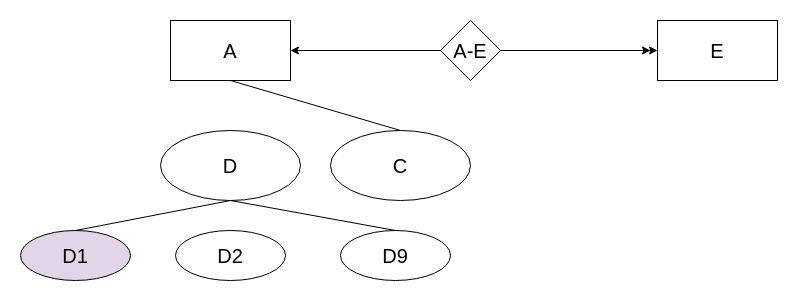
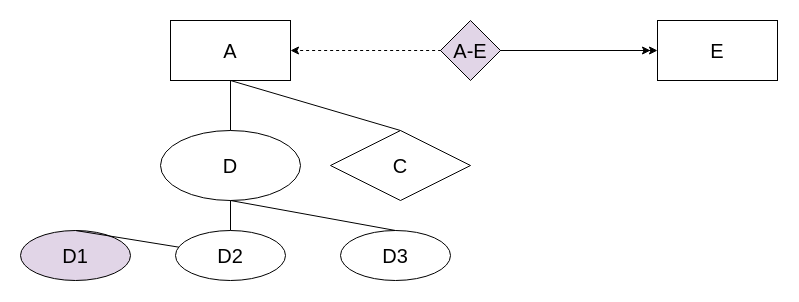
edge "A" -- "E": style solid -> dashed
node "A-E": fillcolor #ffffff -> #e1d5e7
edge "A" -- "D": added
node "C": shape ellipse -> diamond
edge "D" -- "D1": now "D2" -- "D1"
edge "D" -- "D2": added
node "D9": label "D9" -> "D3"
